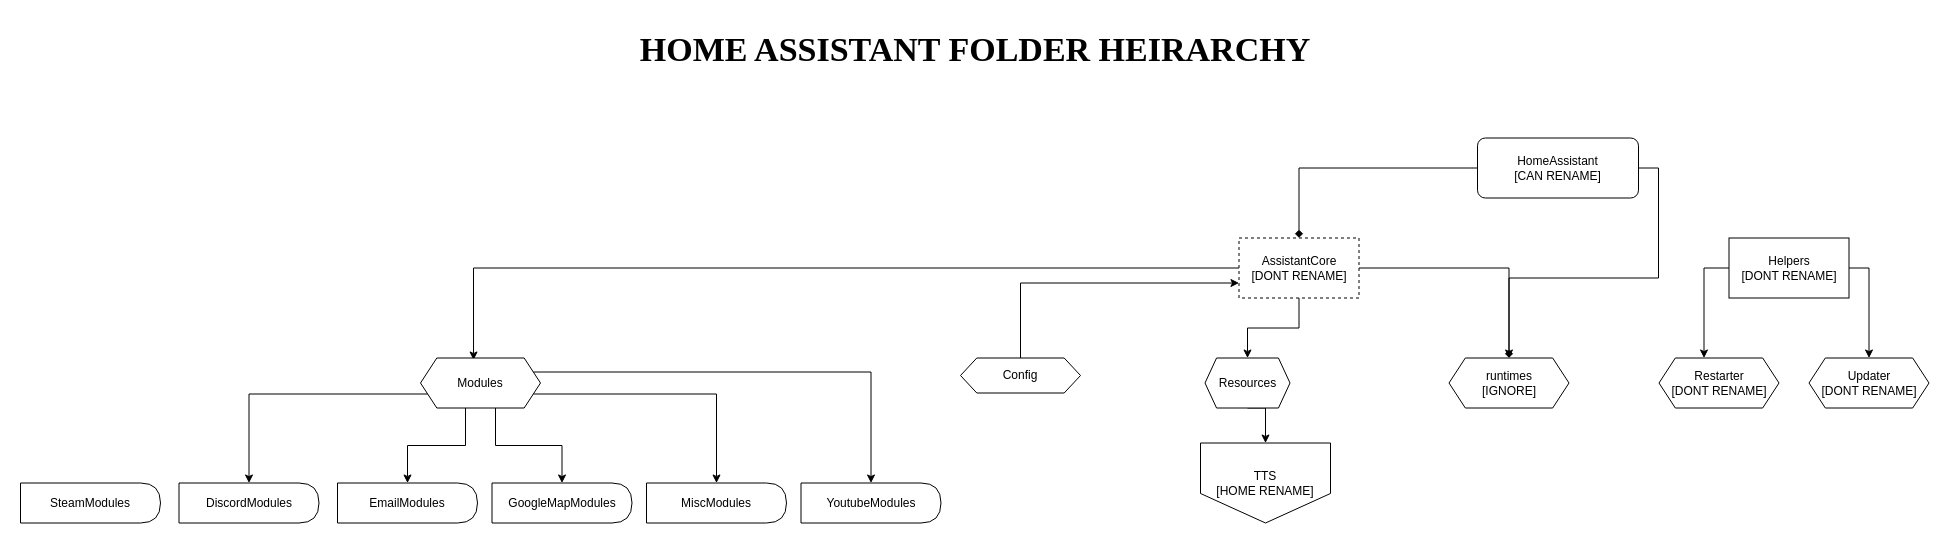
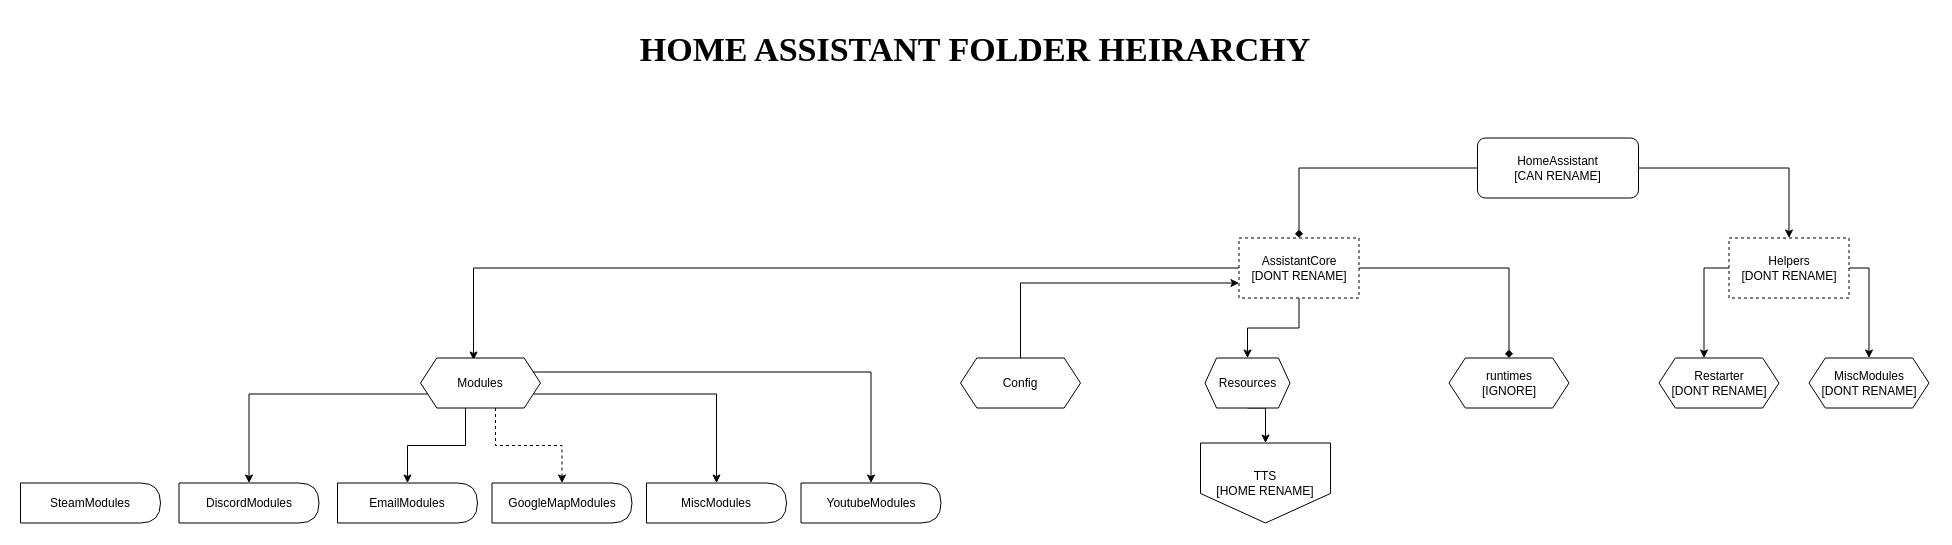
node "Helpers [DONT RENAME]": style solid -> dashed
edge "HomeAssistant [CAN RENAME]" -> "runtimes [IGNORE]": now "HomeAssistant [CAN RENAME]" -> "Helpers [DONT RENAME]"
node "Config": size 120x35 -> 120x50
node "Updater [DONT RENAME]": label "Updater [DONT RENAME]" -> "MiscModules [DONT RENAME]"
edge "Modules" -> "GoogleMapModules": style solid -> dashed
